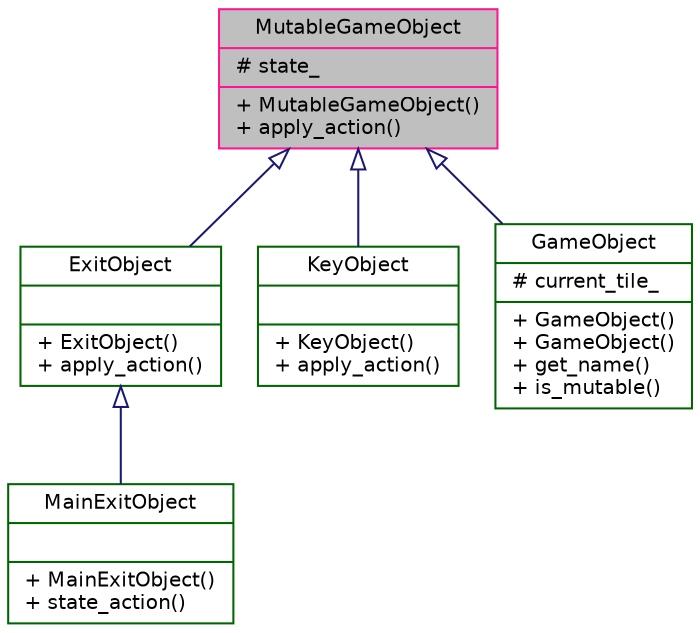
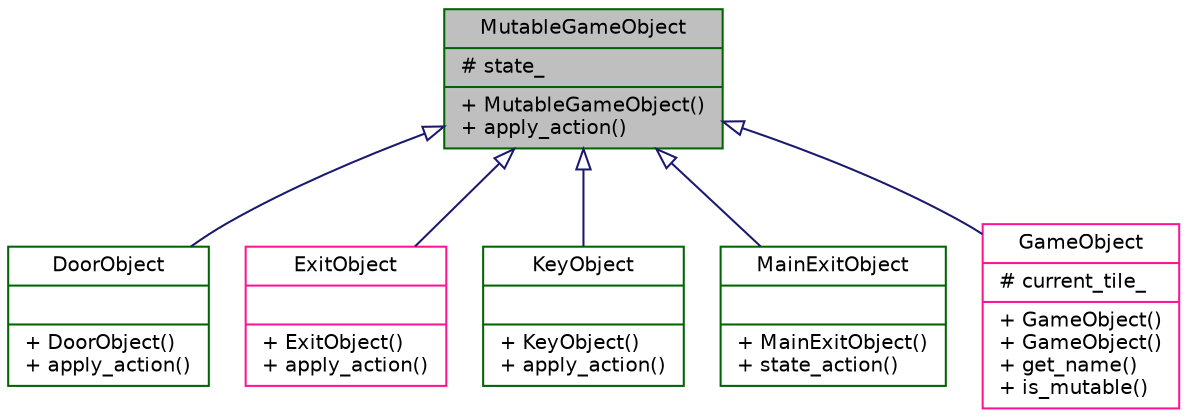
node "MutableGameObject": color deeppink -> darkgreen
node "DoorObject": added
node "ExitObject": color darkgreen -> deeppink
node "GameObject": color darkgreen -> deeppink
edge "MainExitObject" -> "ExitObject": now "MainExitObject" -> "MutableGameObject"
